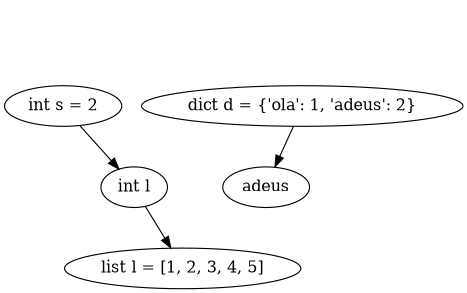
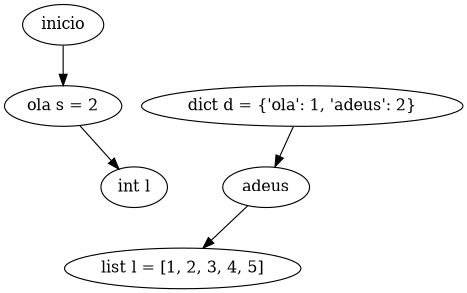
node "inicio": added
node "int s = 2": label "int s = 2" -> "ola s = 2"
edge "int l" -> "list l = [1, 2, 3, 4, 5]": now "adeus" -> "list l = [1, 2, 3, 4, 5]"
